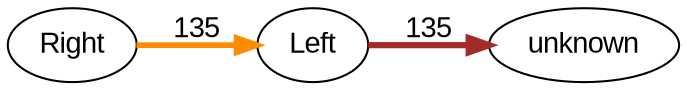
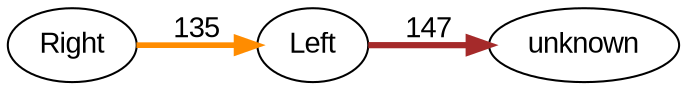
edge "Left" -> "unknown": label "135" -> "147"
